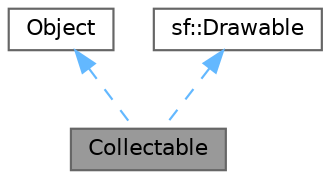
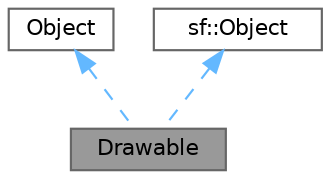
node "sf::Drawable": label "sf::Drawable" -> "sf::Object"
node "Collectable": label "Collectable" -> "Drawable"
